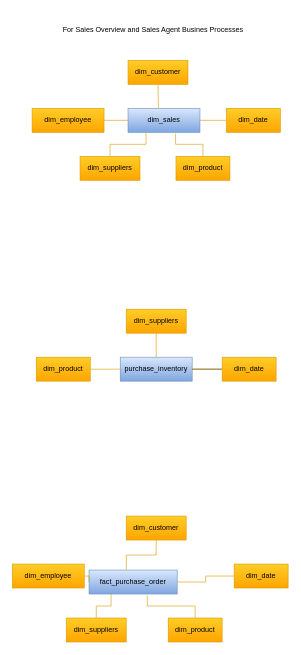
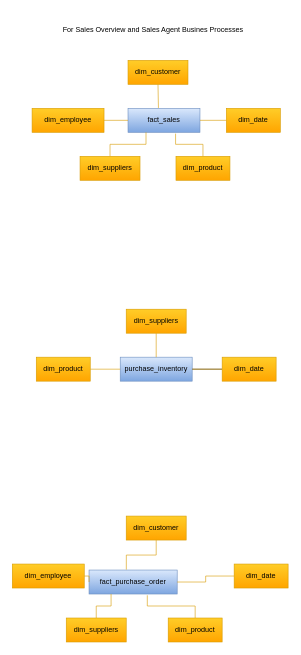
node "dim_sales": label "dim_sales" -> "fact_sales"
